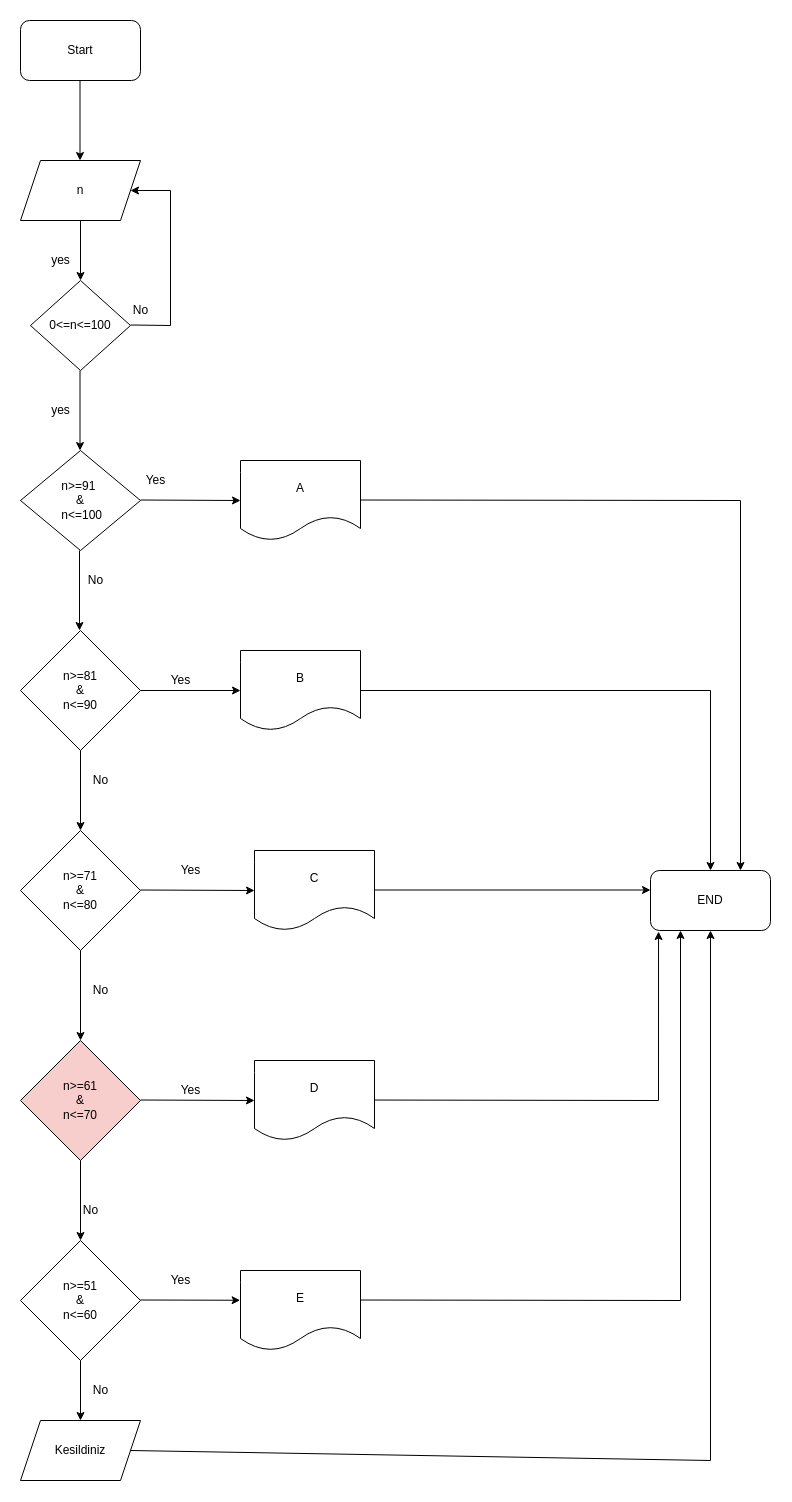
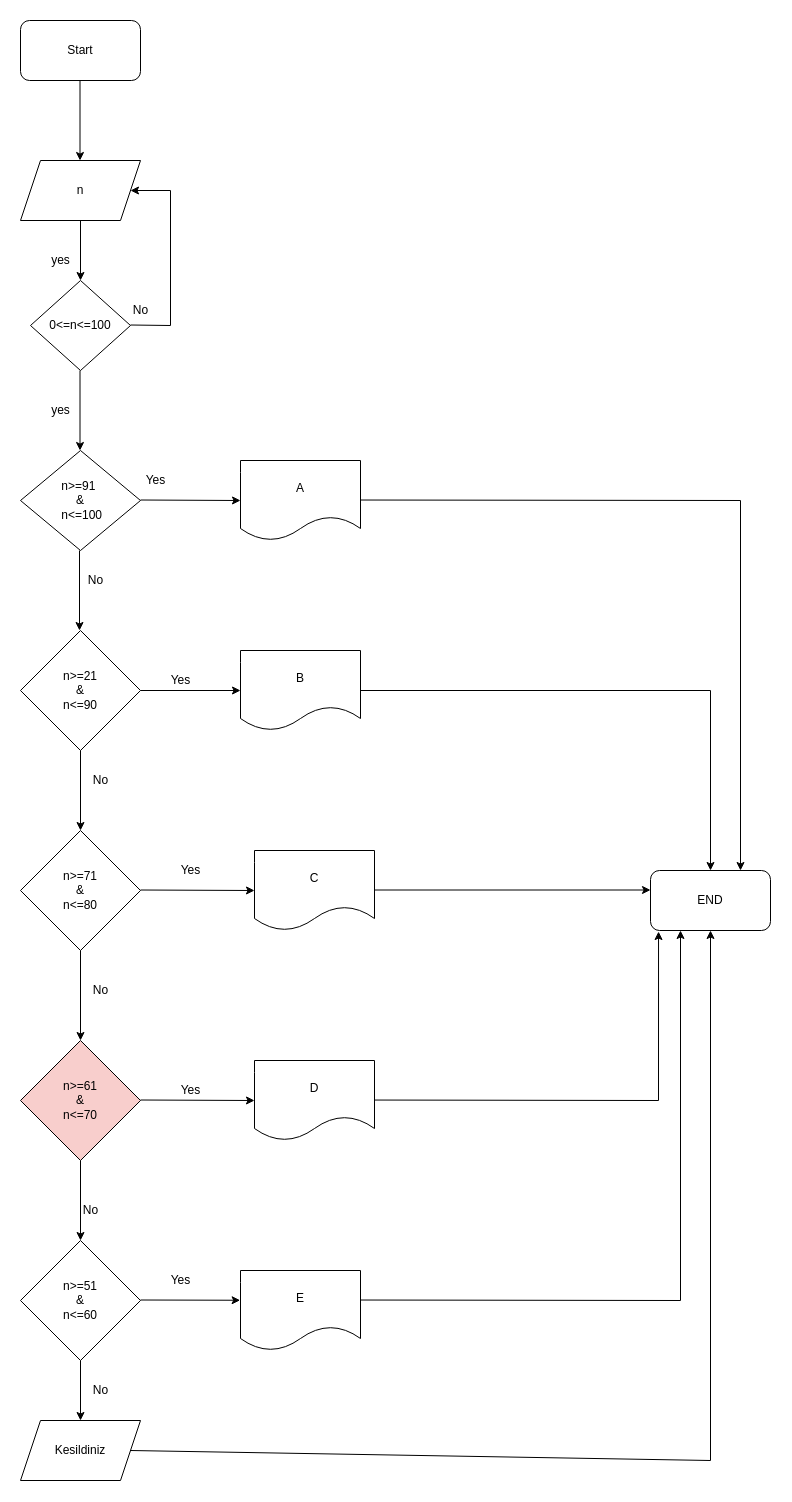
node "n>=81 & n<=90": label "n>=81 & n<=90" -> "n>=21 & n<=90"
